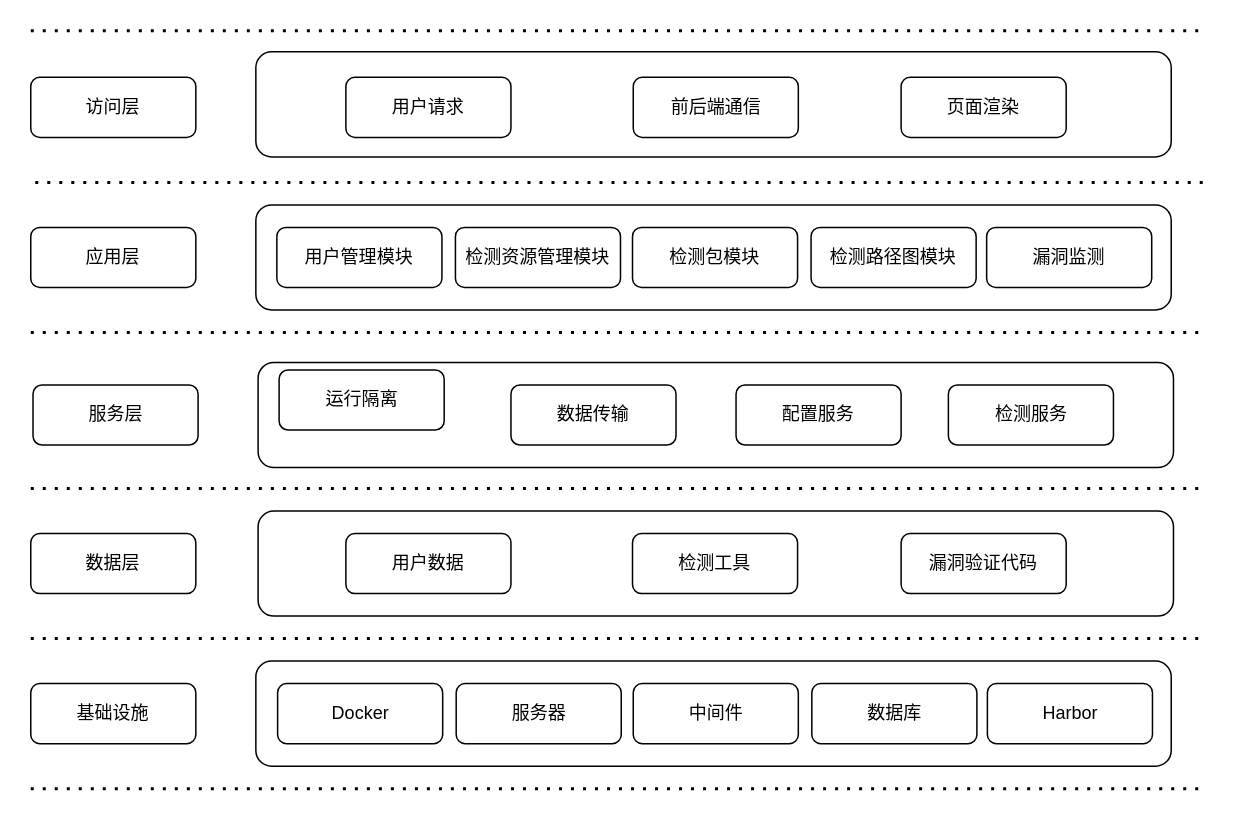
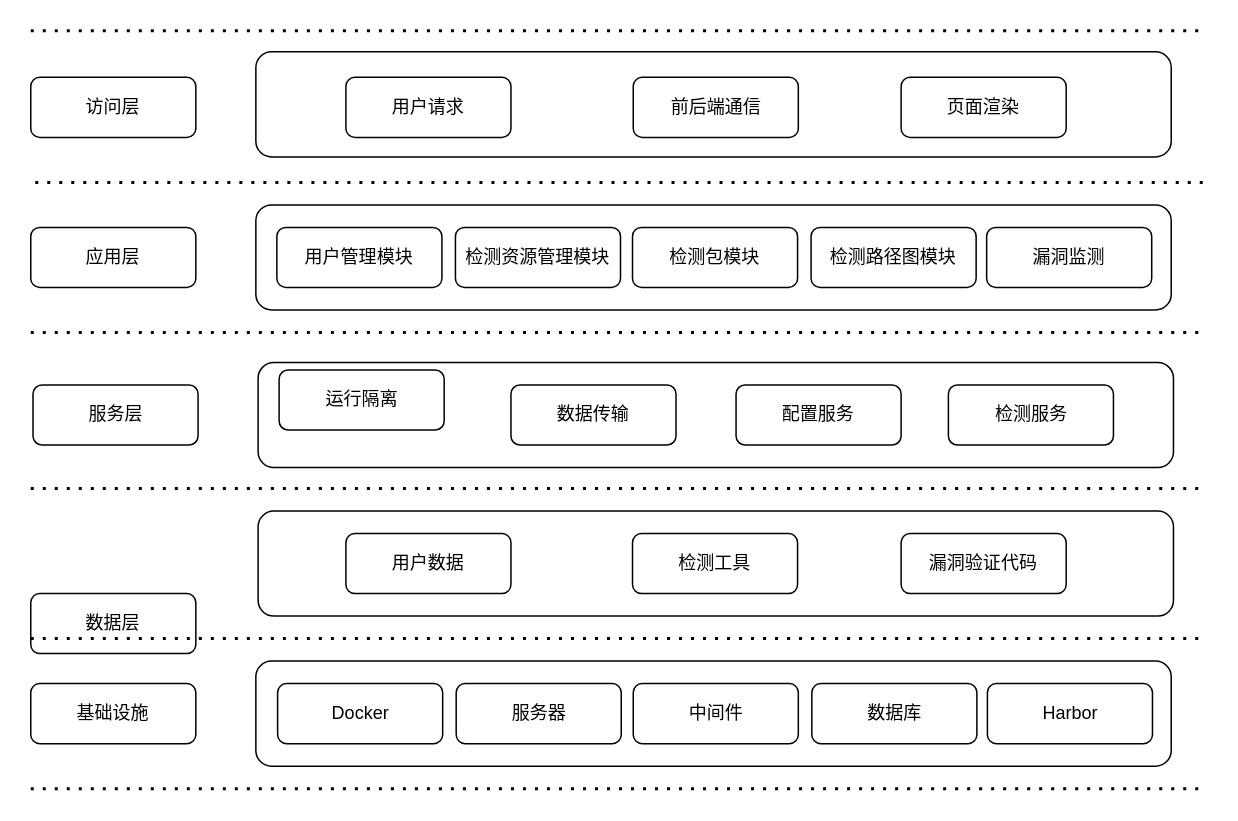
node "数据层": moved (113, 563) -> (113, 623)
